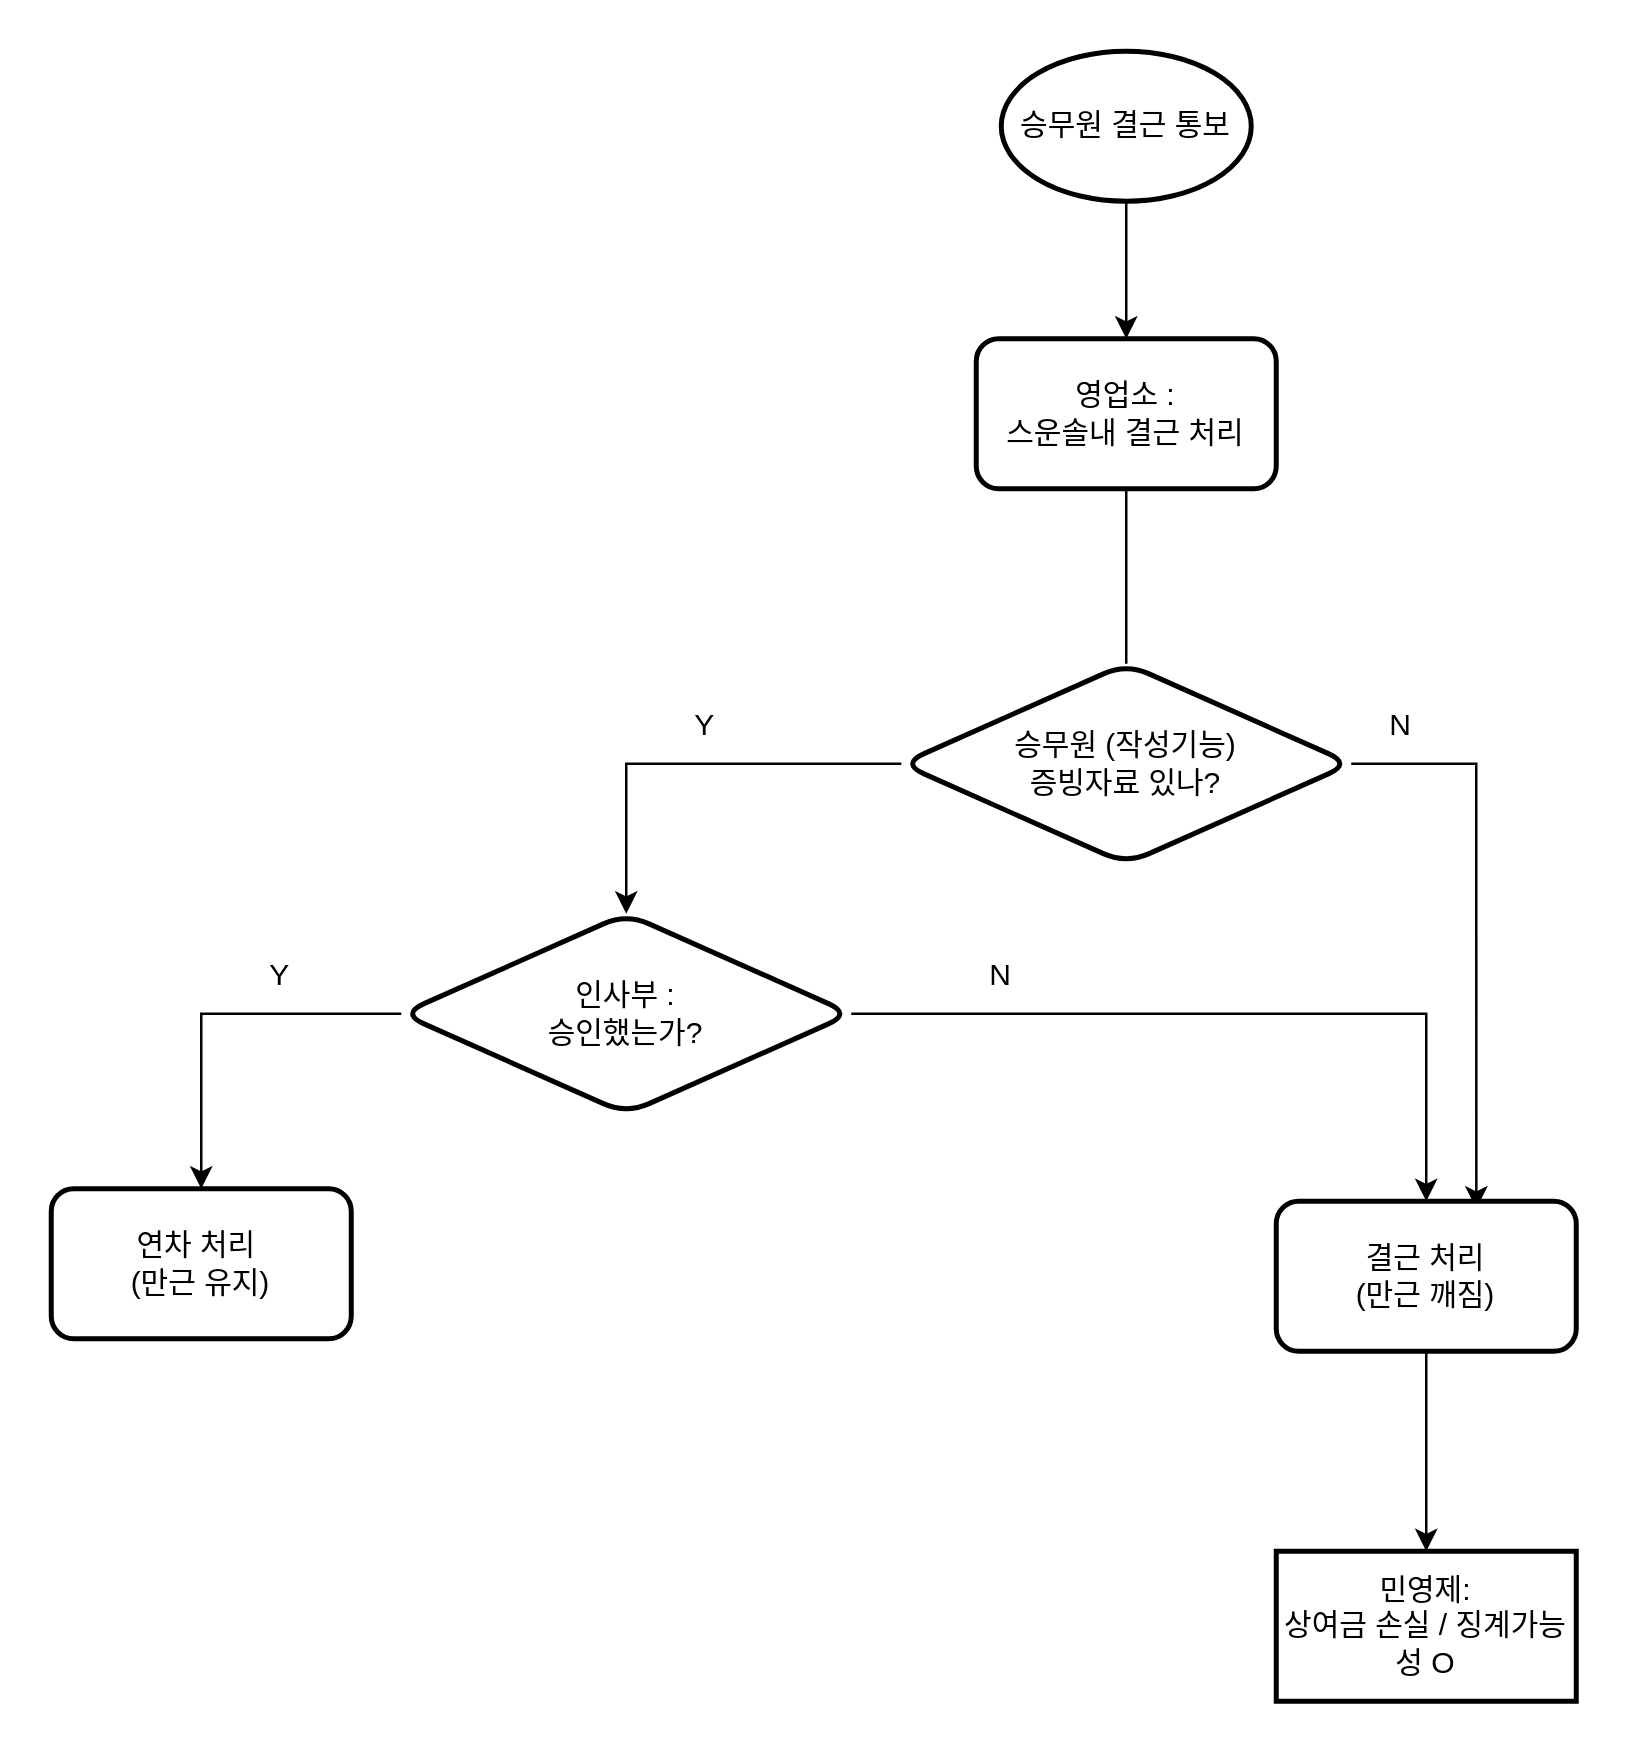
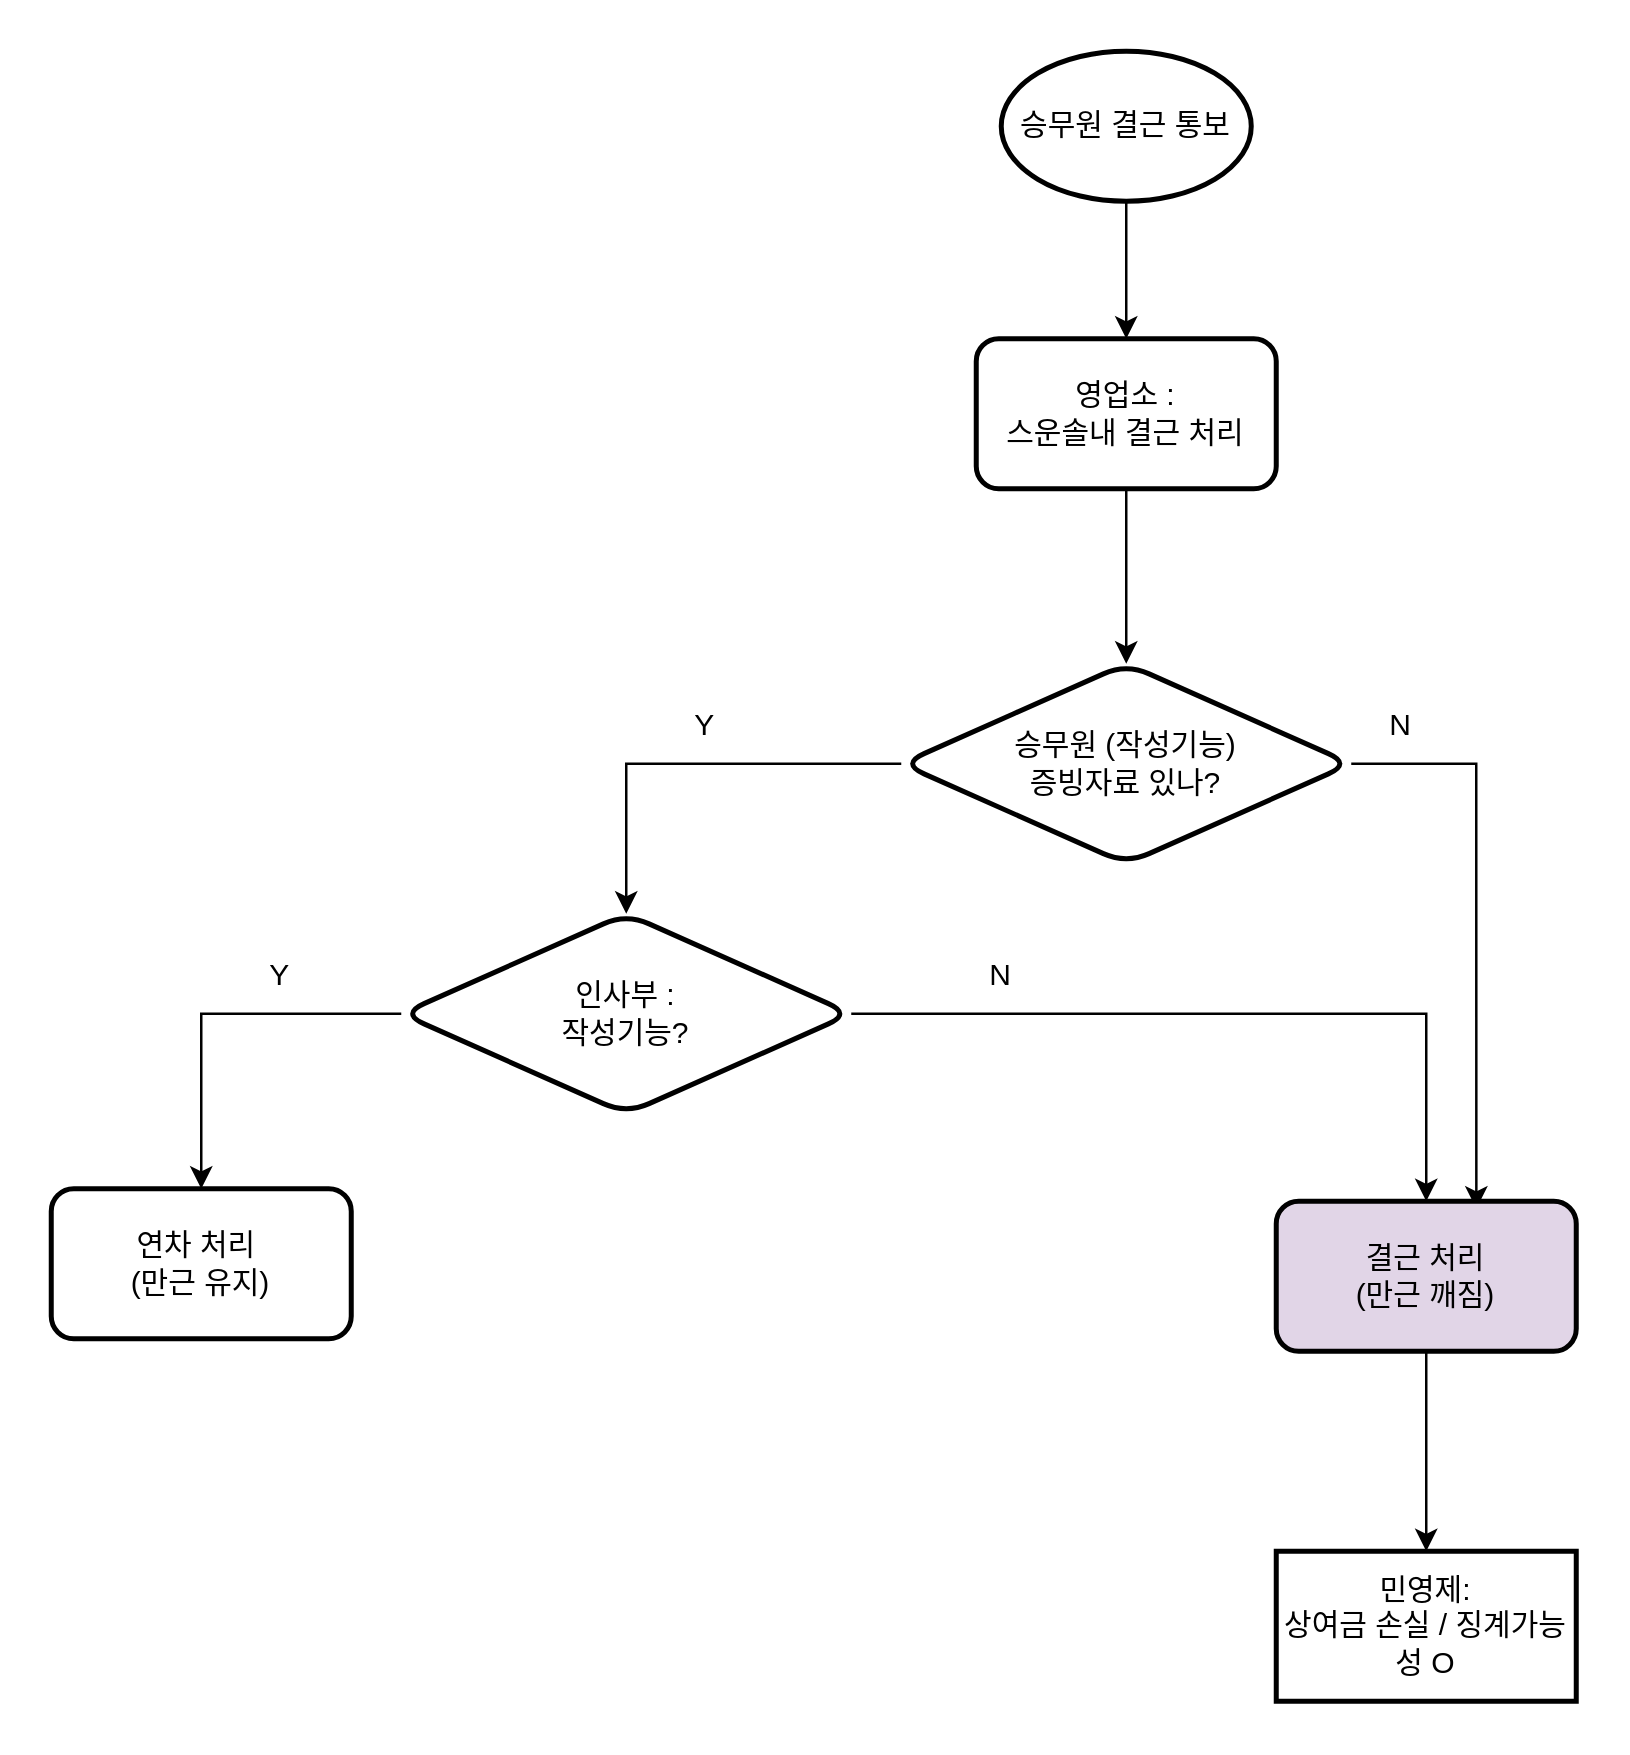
edge "영업소 : 스운솔내 결근 처리" -- "승무원 (작성기능) 증빙자료 있나?": arrowhead none -> classic
node "인사부 : 승인했는가?": label "인사부 : 승인했는가?" -> "인사부 : 작성기능?"
node "결근 처리 (만근 깨짐)": fillcolor #ffffff -> #e1d5e7
